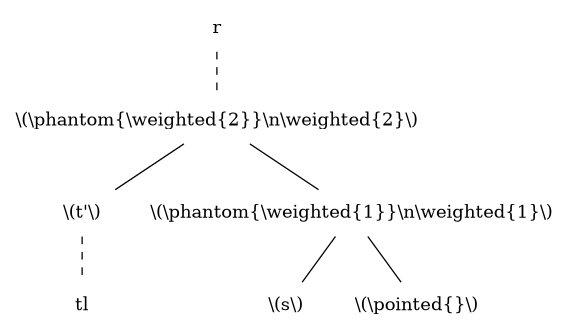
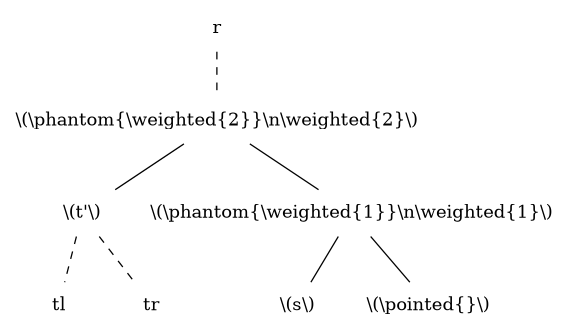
node "tr": added
